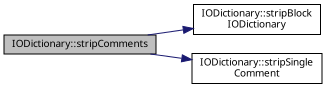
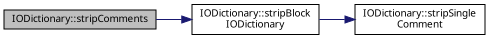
edge "IODictionary::stripComments" -> "IODictionary::stripSingle Comment": now "IODictionary::stripBlock IODictionary" -> "IODictionary::stripSingle Comment"
